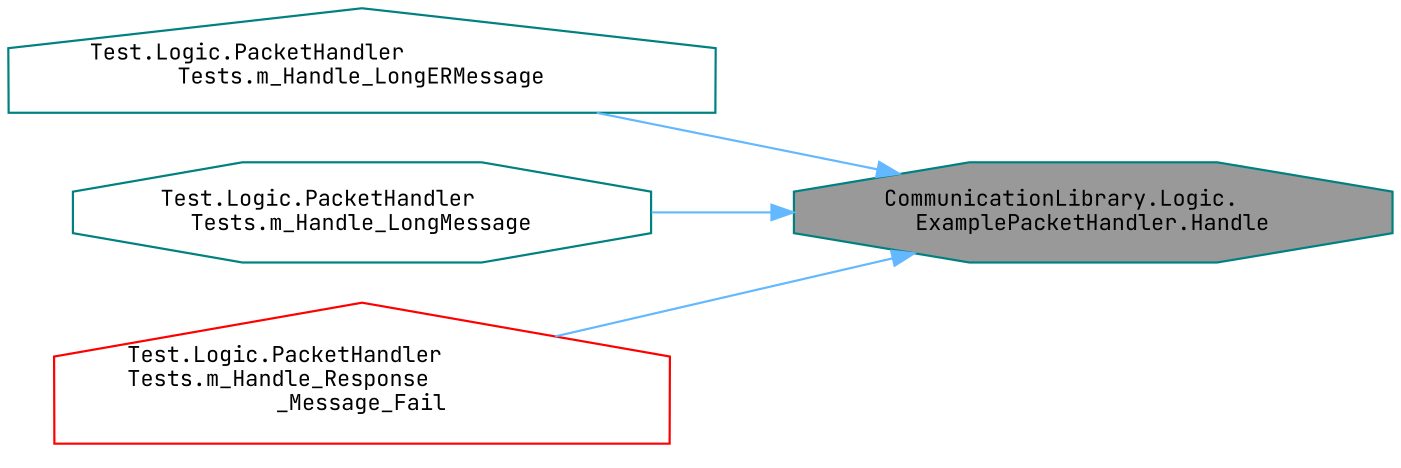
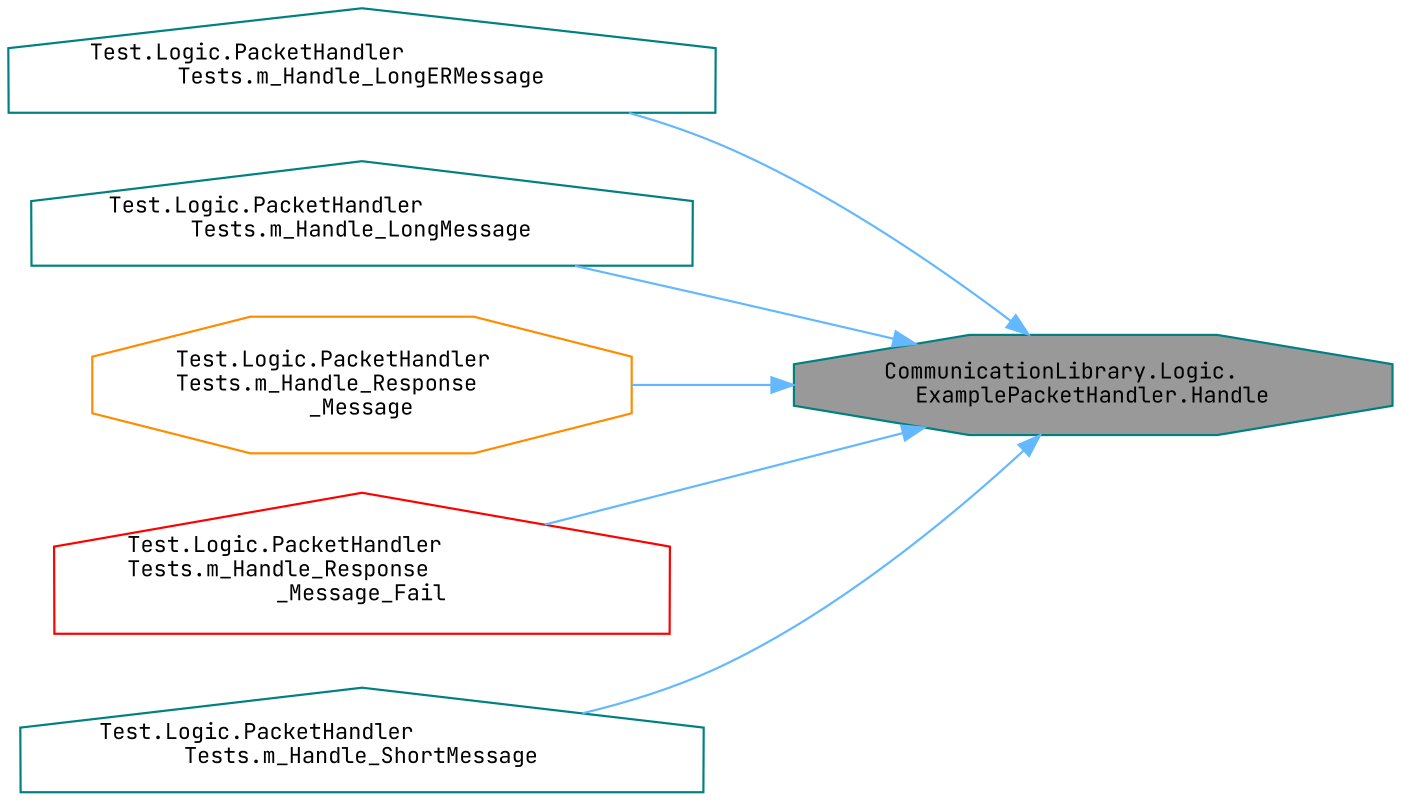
node "Test.Logic.PacketHandler Tests.m_Handle_LongMessage": shape octagon -> house
node "Test.Logic.PacketHandler Tests.m_Handle_Response _Message": added
node "Test.Logic.PacketHandler Tests.m_Handle_ShortMessage": added
